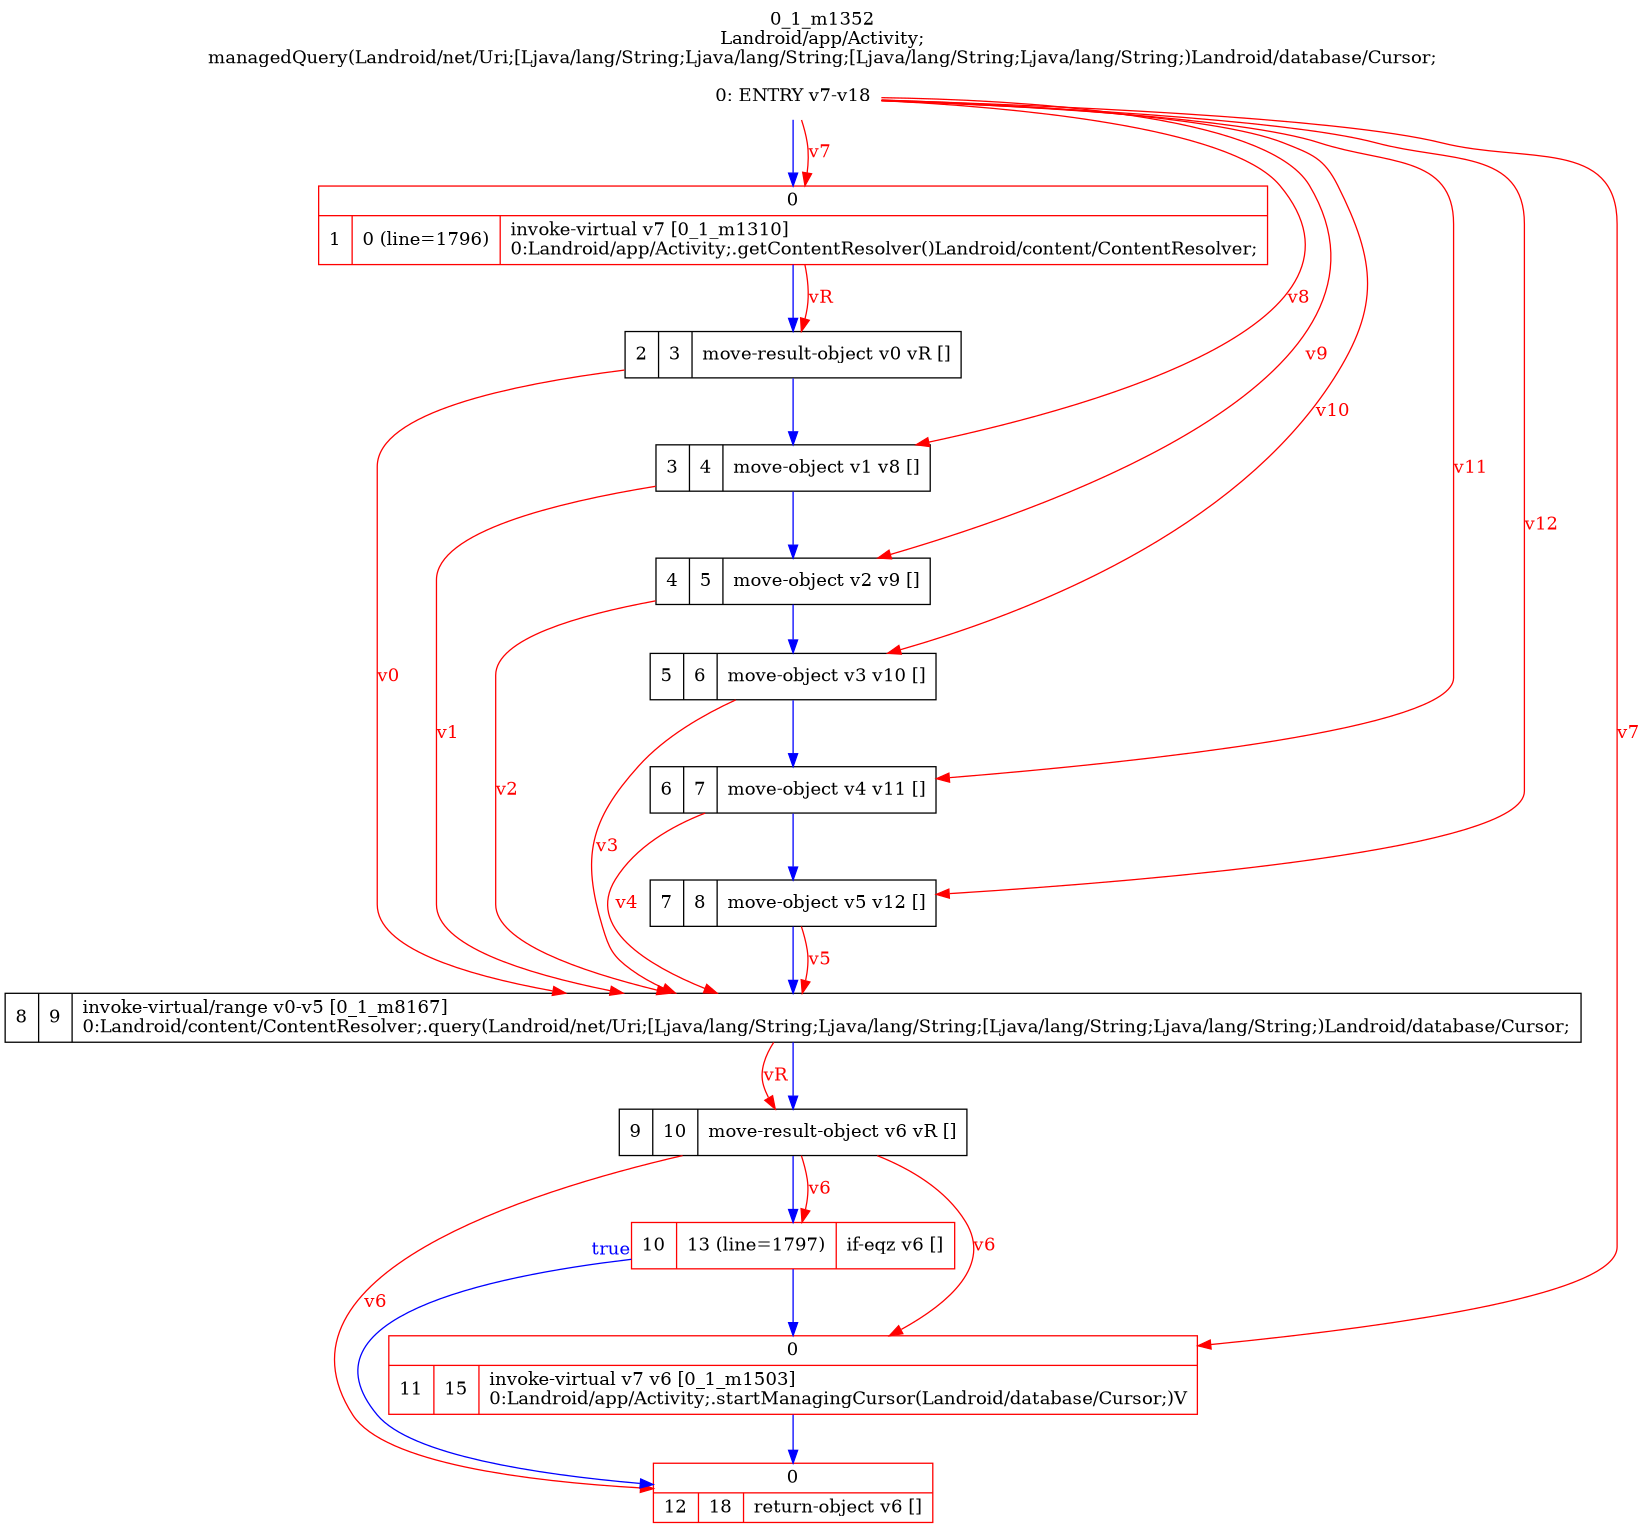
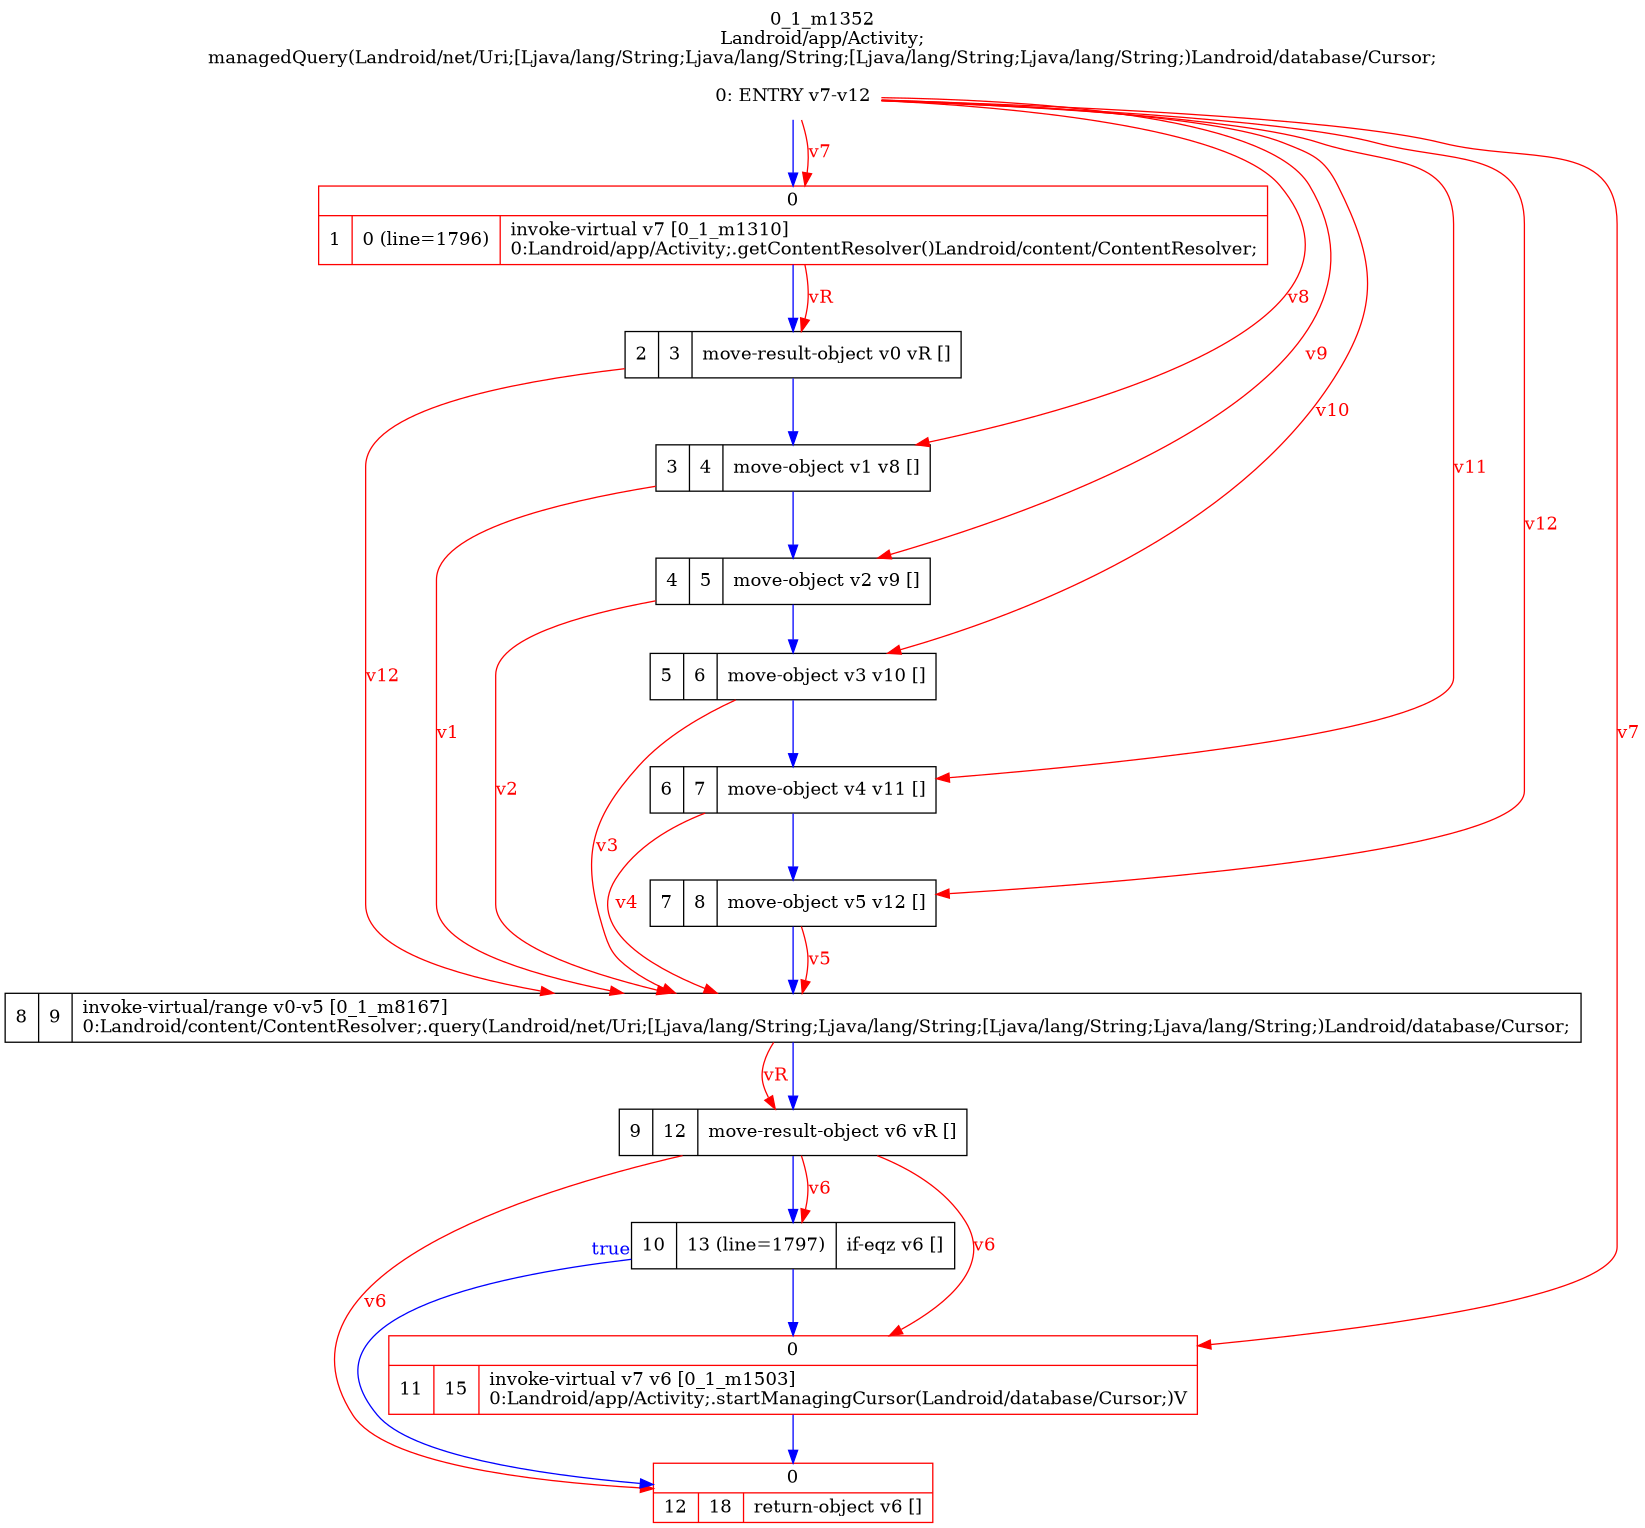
node "0: ENTRY v7-v18": label "0: ENTRY v7-v18" -> "0: ENTRY v7-v12"
edge "2" -> "8": label "v0" -> "v12"
node "9": text "10" -> "12"
node "10": color red -> black
